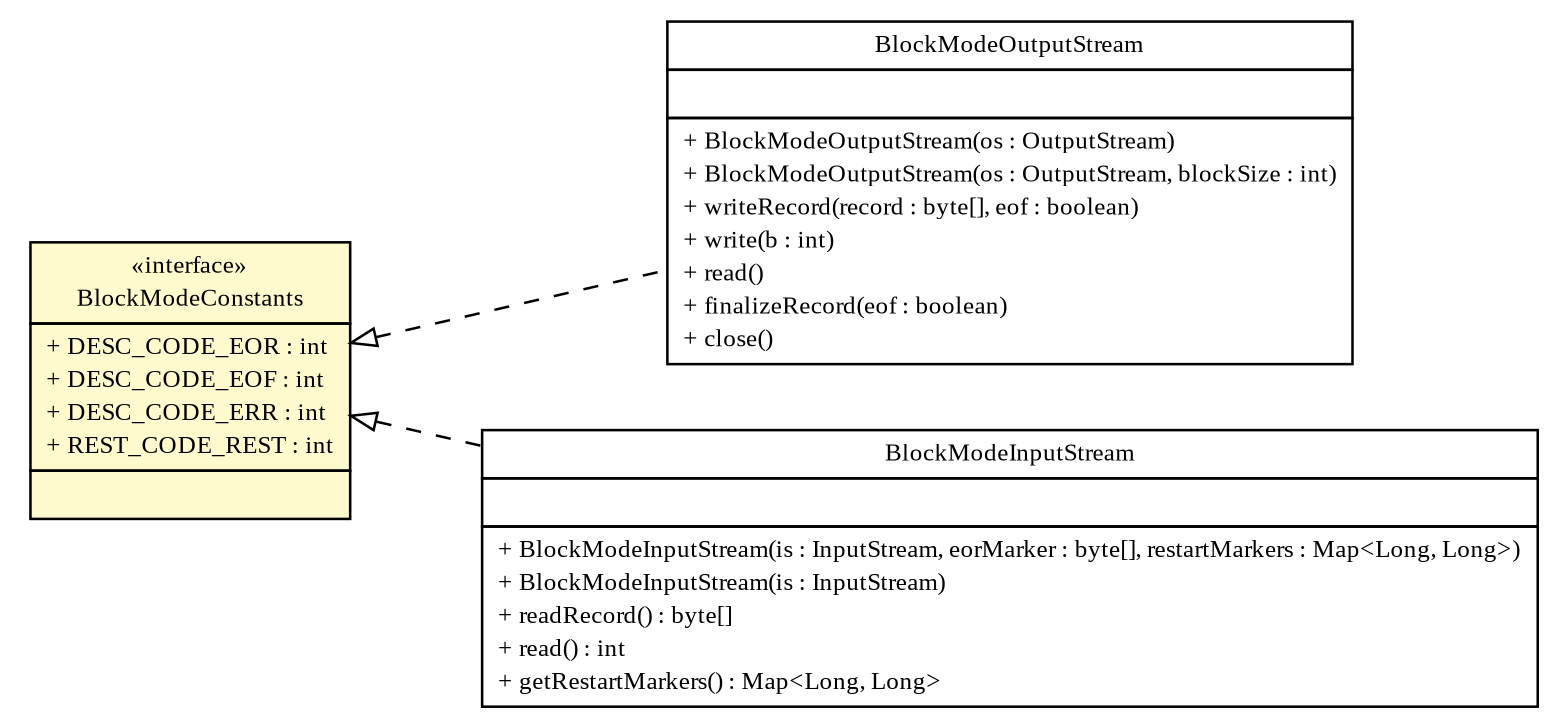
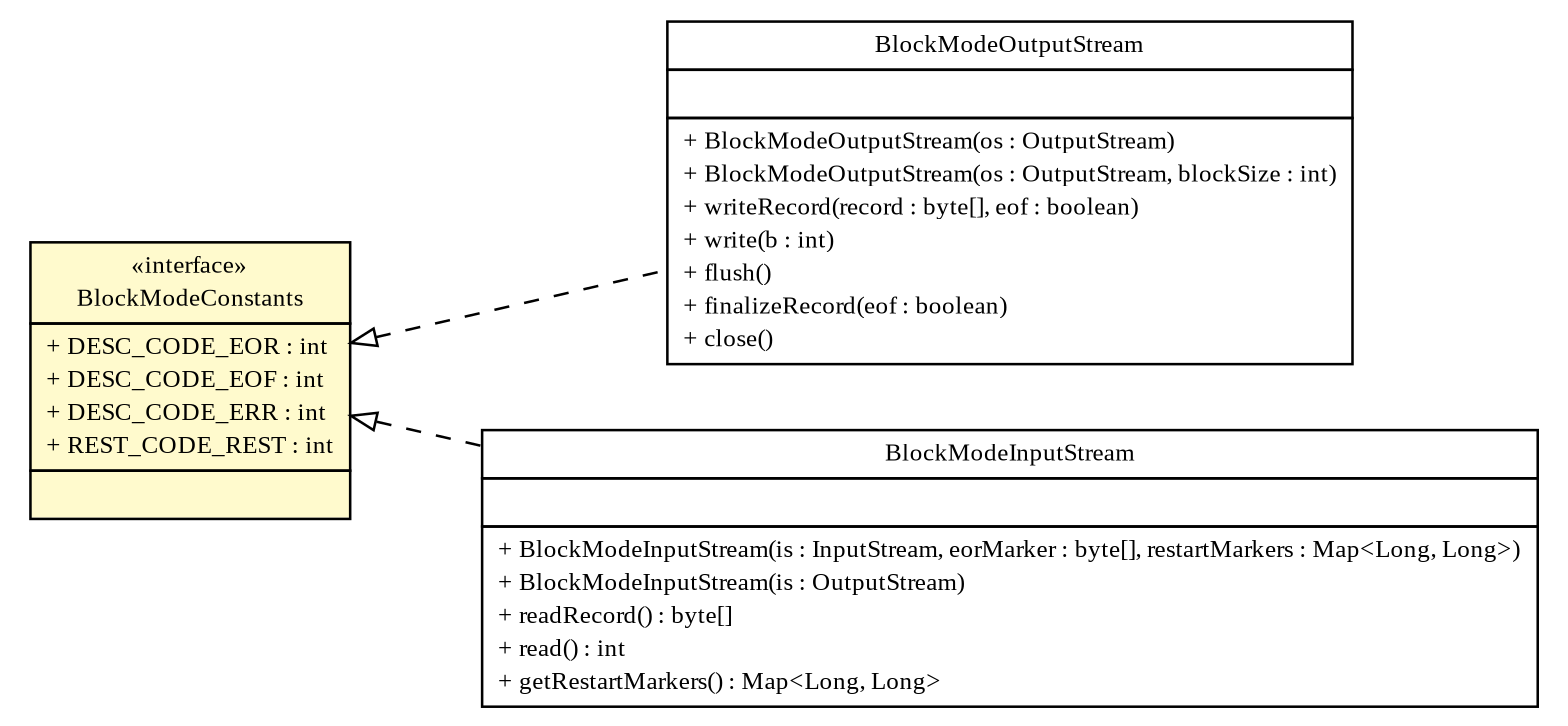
node "BlockModeOutputStream": text "+ read()" -> "+ flush()"
node "BlockModeInputStream": text "+ BlockModeInputStream(is : InputStream)" -> "+ BlockModeInputStream(is : OutputStream)"
